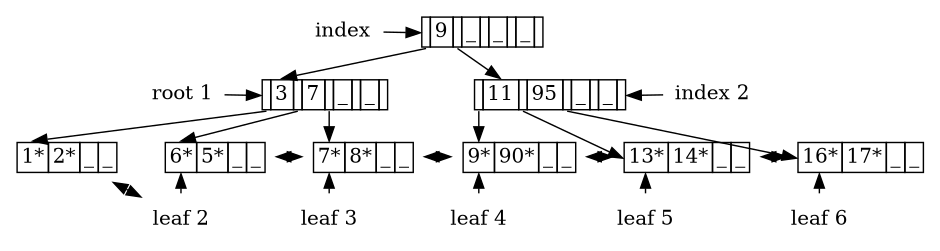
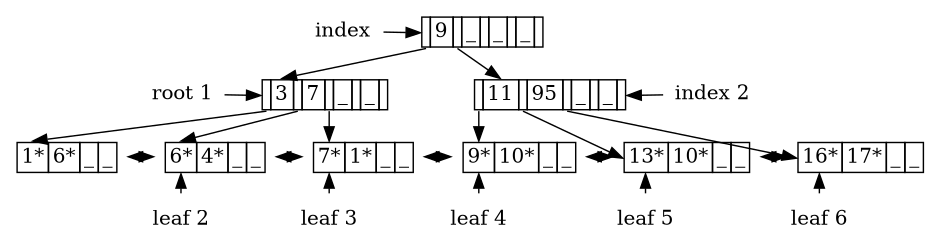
node "1*": text "2*" -> "6*"
node "6*": text "5*" -> "4*"
node "7*": text "8*" -> "1*"
node "9*": text "90*" -> "10*"
node "13*": text "14*" -> "10*"
edge "1*" -- "leaf 2": now "1*" -- "6*"
